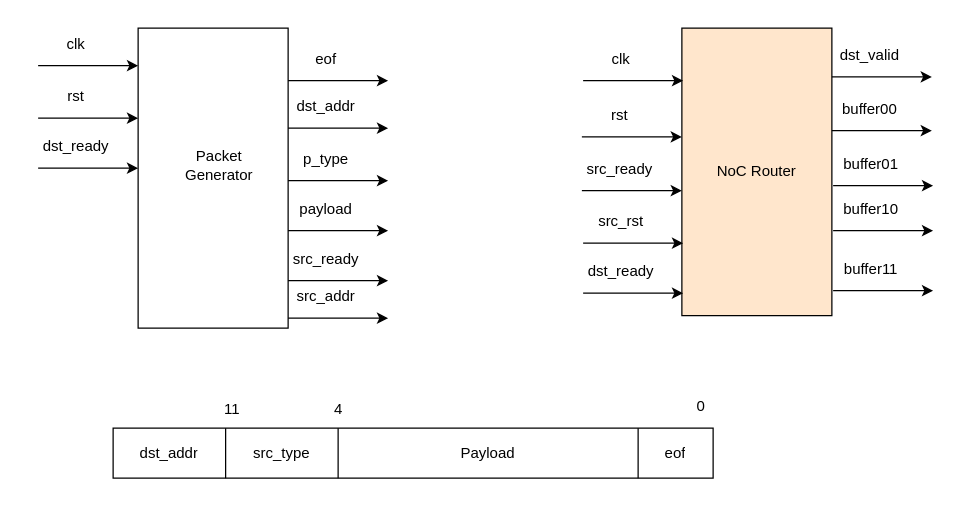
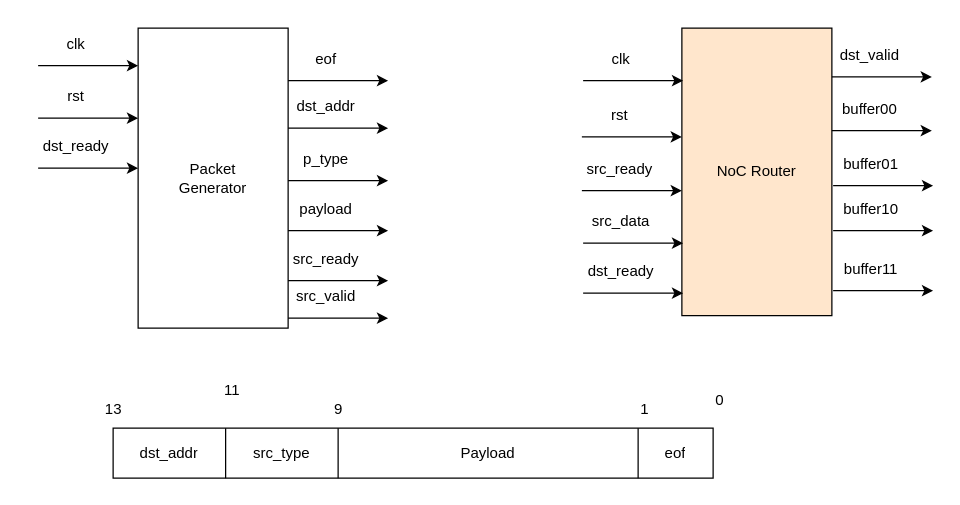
node "Packet Generator": moved (219, 166) -> (213, 178)
node "src_rst": label "src_rst" -> "src_data"
node "src_addr": label "src_addr" -> "src_valid"
node "0": moved (701, 407) -> (719, 401)
node "13": added
node "11": moved (232, 409) -> (232, 391)
node "4": label "4" -> "9"
node "1": added
